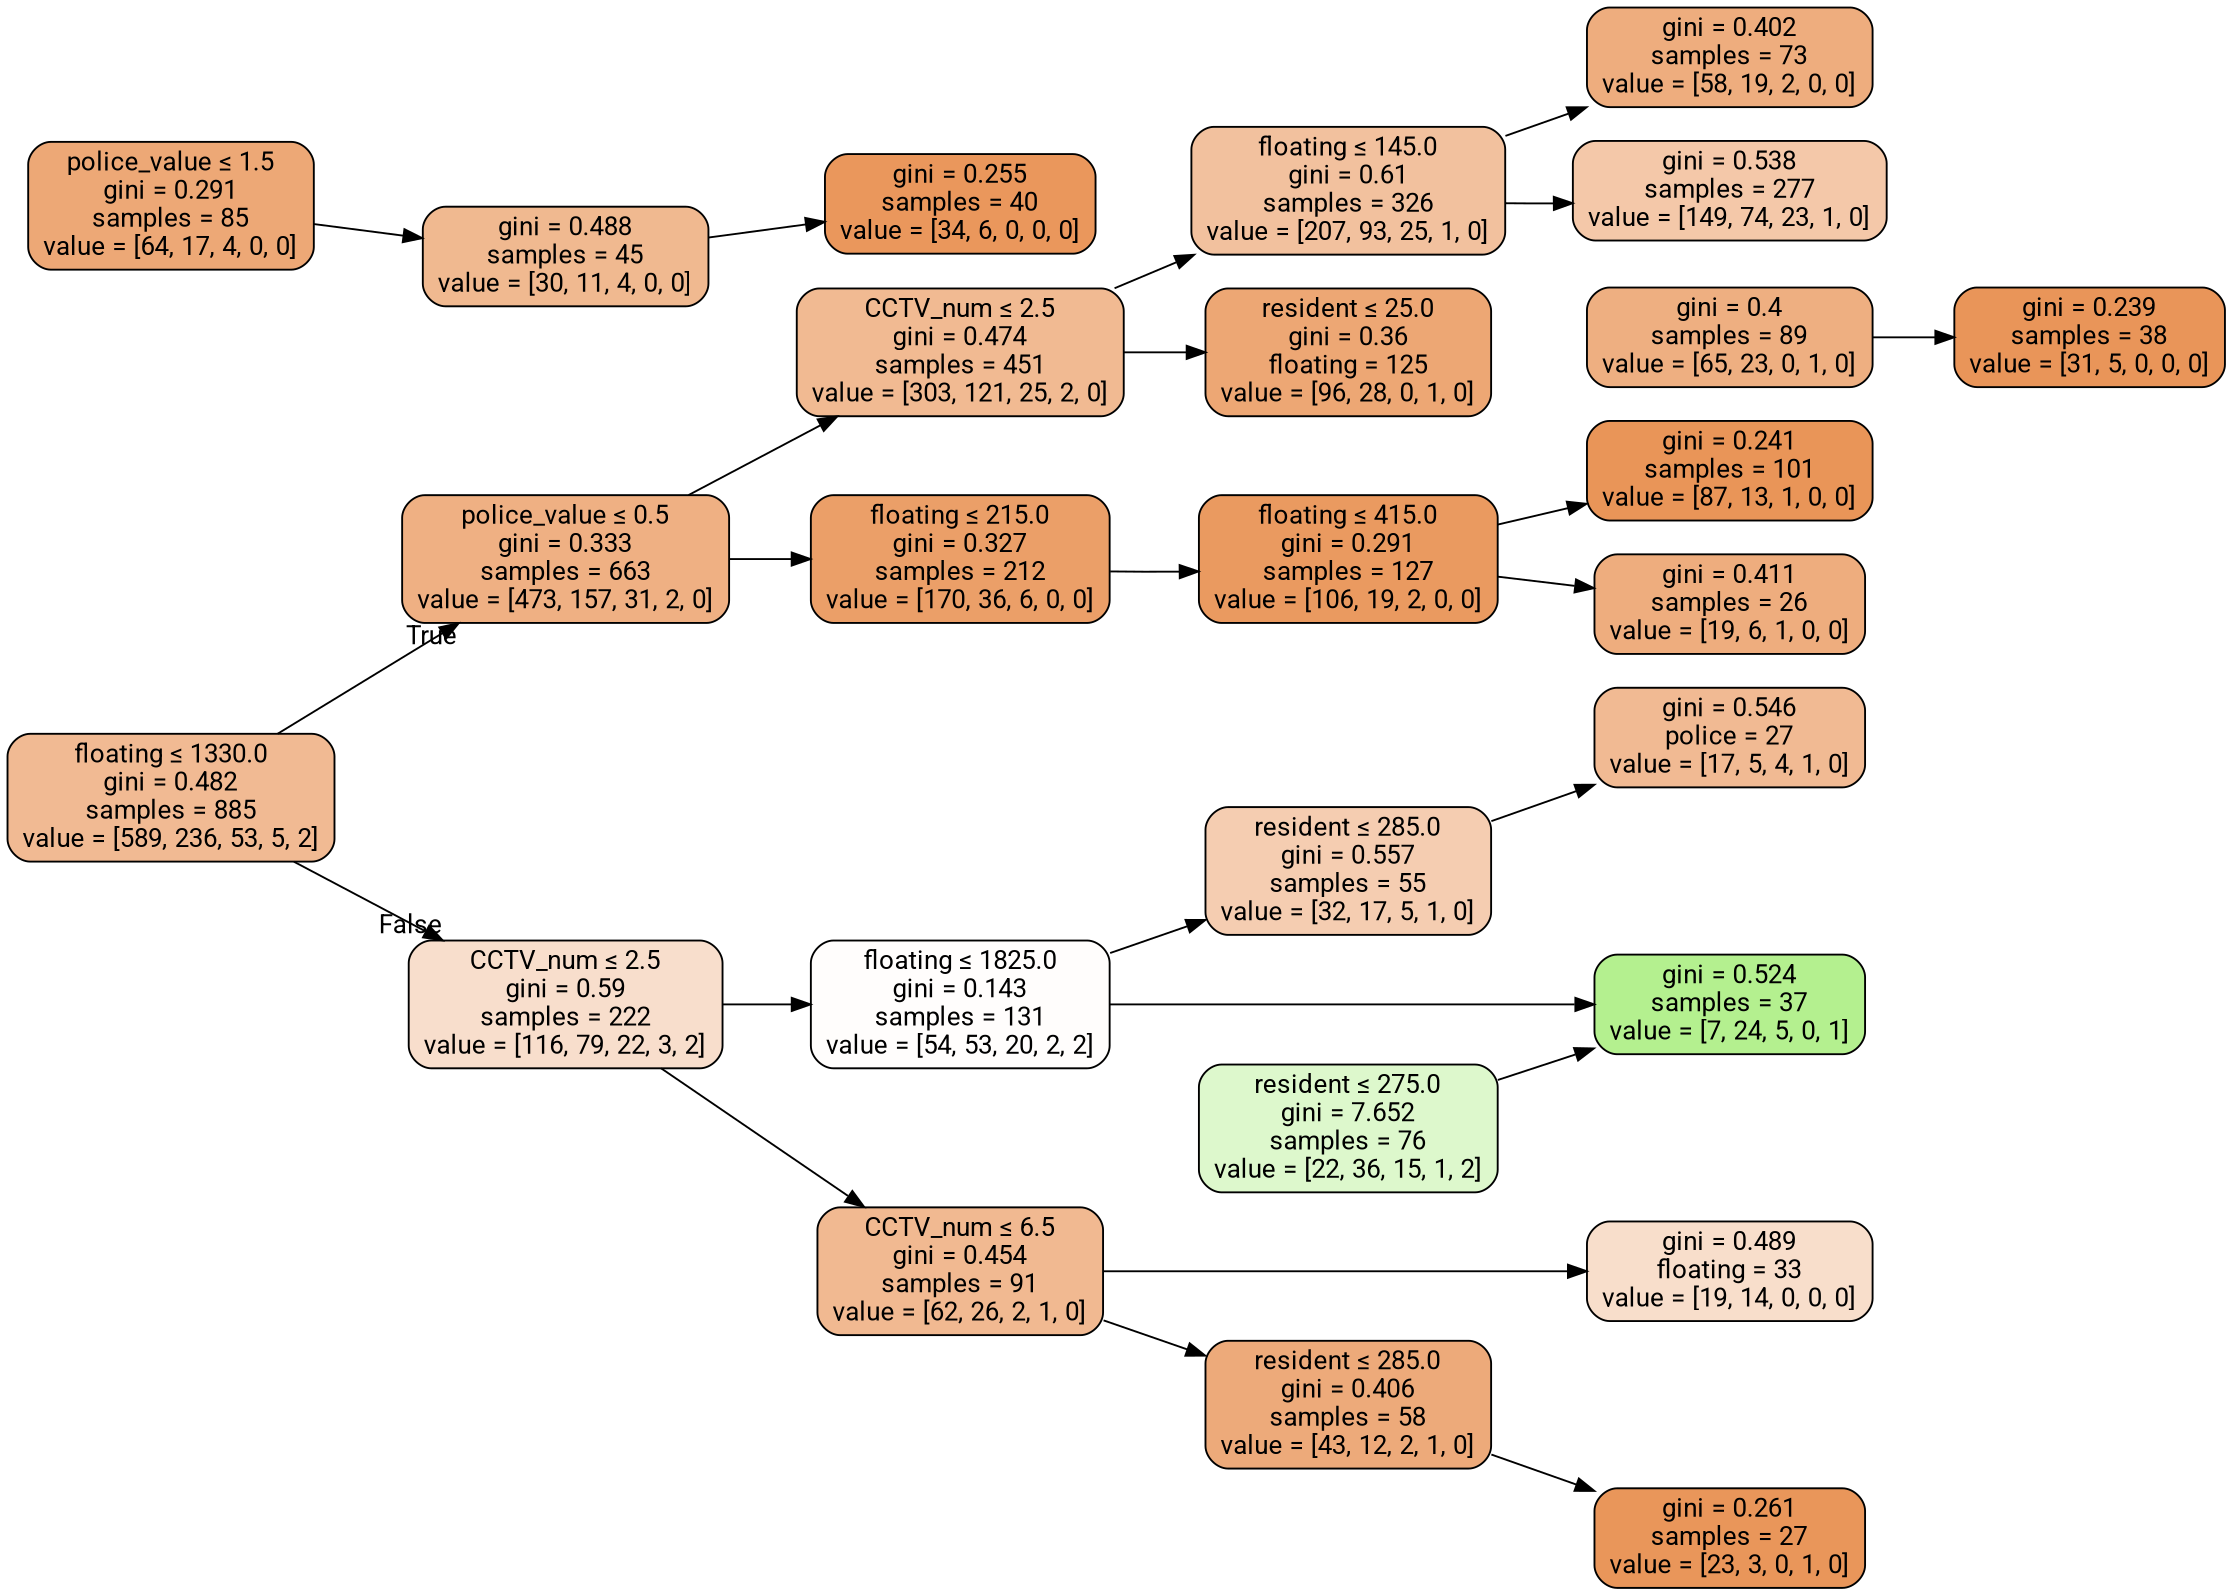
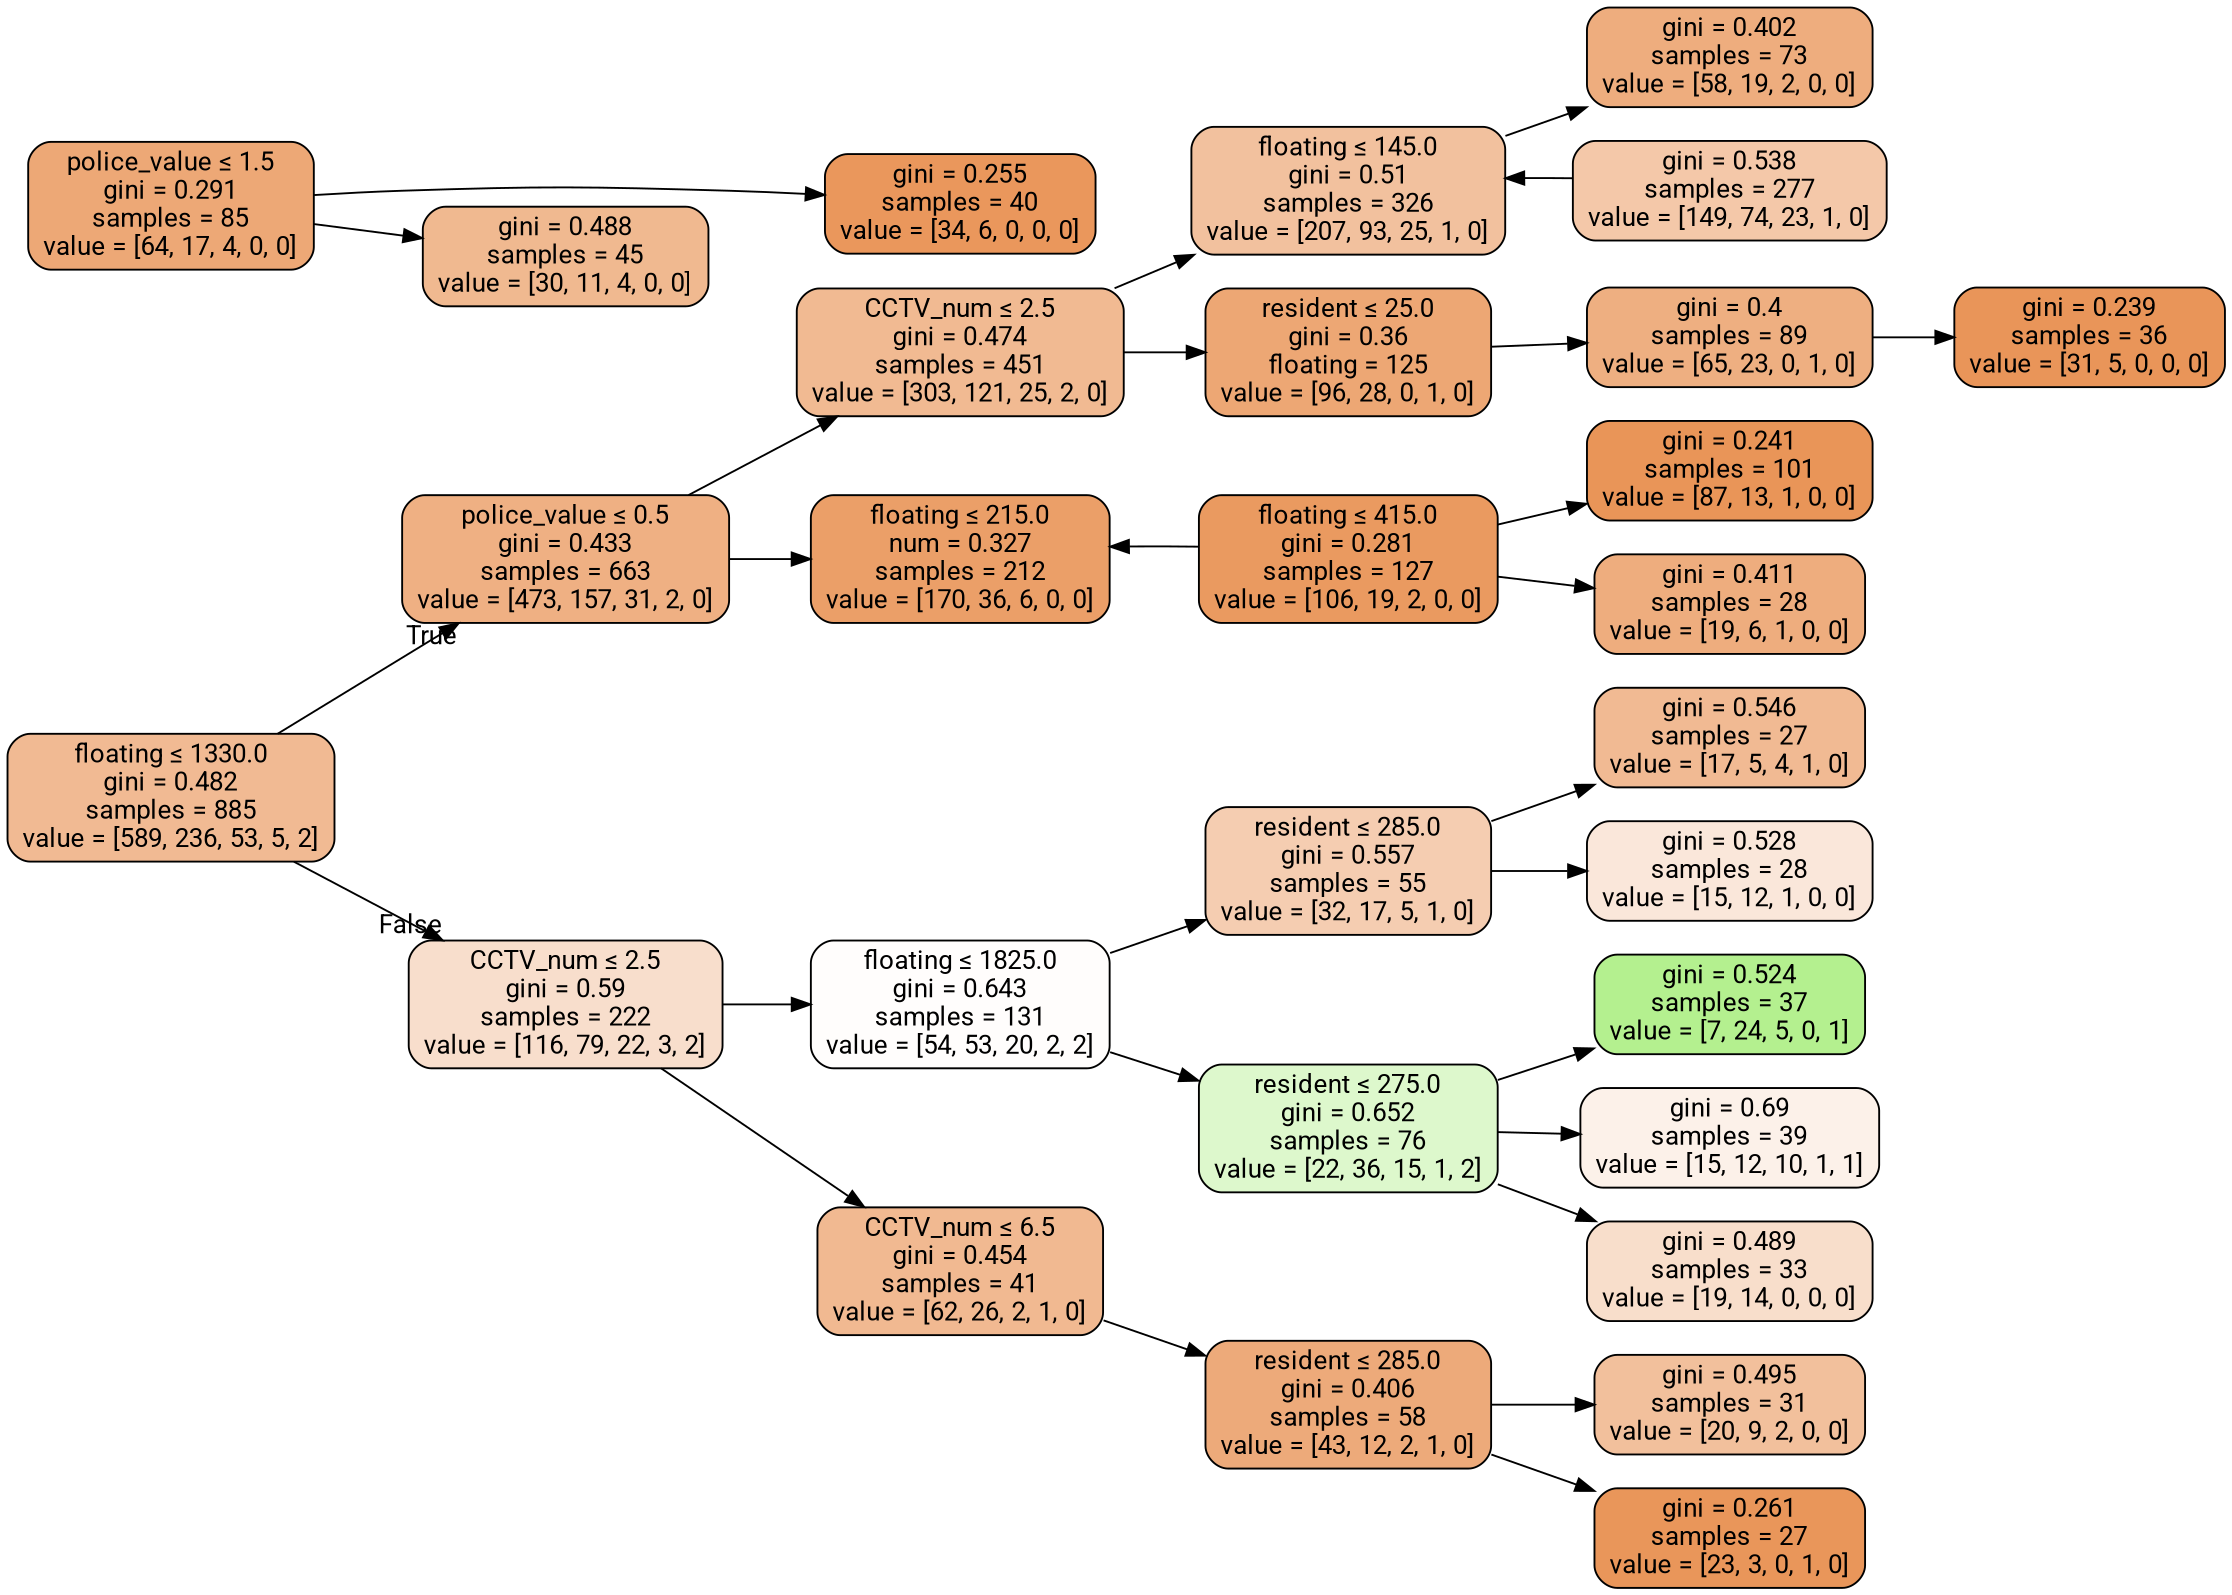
node "floating ≤ 145.0": text "gini = 0.61" -> "gini = 0.51"
edge "floating ≤ 145.0" -> "gini = 0.538": reversed
edge "gini = 0.488" -> "gini = 0.255": now "police_value ≤ 1.5" -> "gini = 0.255"
node "gini = 0.239": text "samples = 38" -> "samples = 36"
edge "resident ≤ 25.0" -> "gini = 0.4": added
node "police_value ≤ 0.5": text "gini = 0.333" -> "gini = 0.433"
node "floating ≤ 215.0": text "gini = 0.327" -> "num = 0.327"
node "floating ≤ 415.0": text "gini = 0.291" -> "gini = 0.281"
edge "floating ≤ 215.0" -> "floating ≤ 415.0": reversed
node "gini = 0.411": text "samples = 26" -> "samples = 28"
node "gini = 0.546": text "police = 27" -> "samples = 27"
node "gini = 0.528": added
node "floating ≤ 1825.0": text "gini = 0.143" -> "gini = 0.643"
edge "floating ≤ 1825.0" -> "gini = 0.524": now "floating ≤ 1825.0" -> "resident ≤ 275.0"
node "resident ≤ 275.0": text "gini = 7.652" -> "gini = 0.652"
node "gini = 0.69": added
node "gini = 0.489": text "floating = 33" -> "samples = 33"
edge "CCTV_num ≤ 6.5" -> "gini = 0.489": now "resident ≤ 275.0" -> "gini = 0.489"
node "CCTV_num ≤ 6.5": text "samples = 91" -> "samples = 41"
node "gini = 0.495": added
